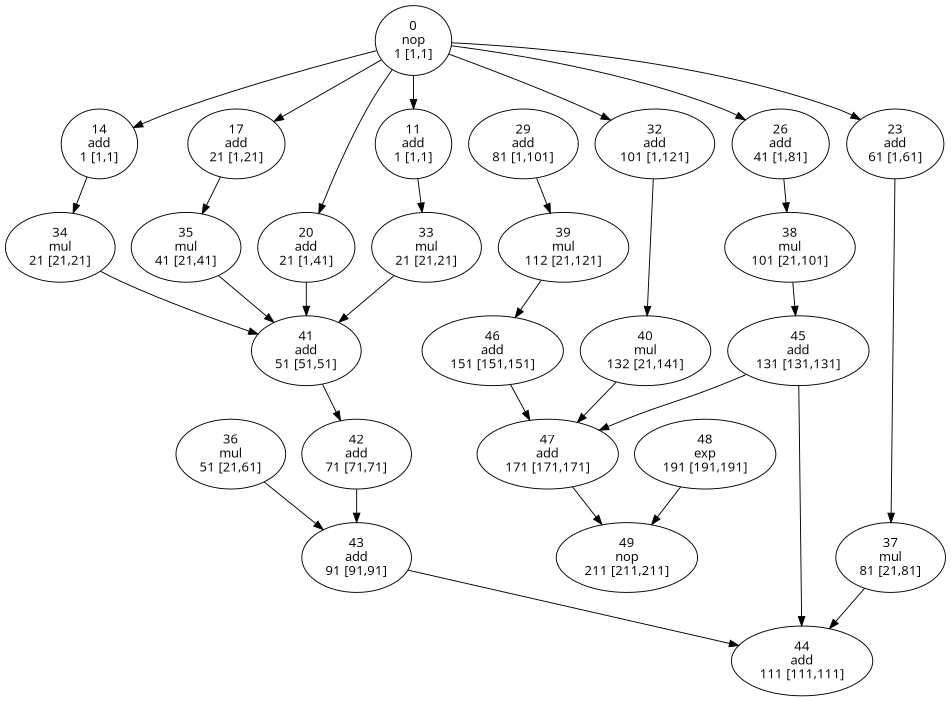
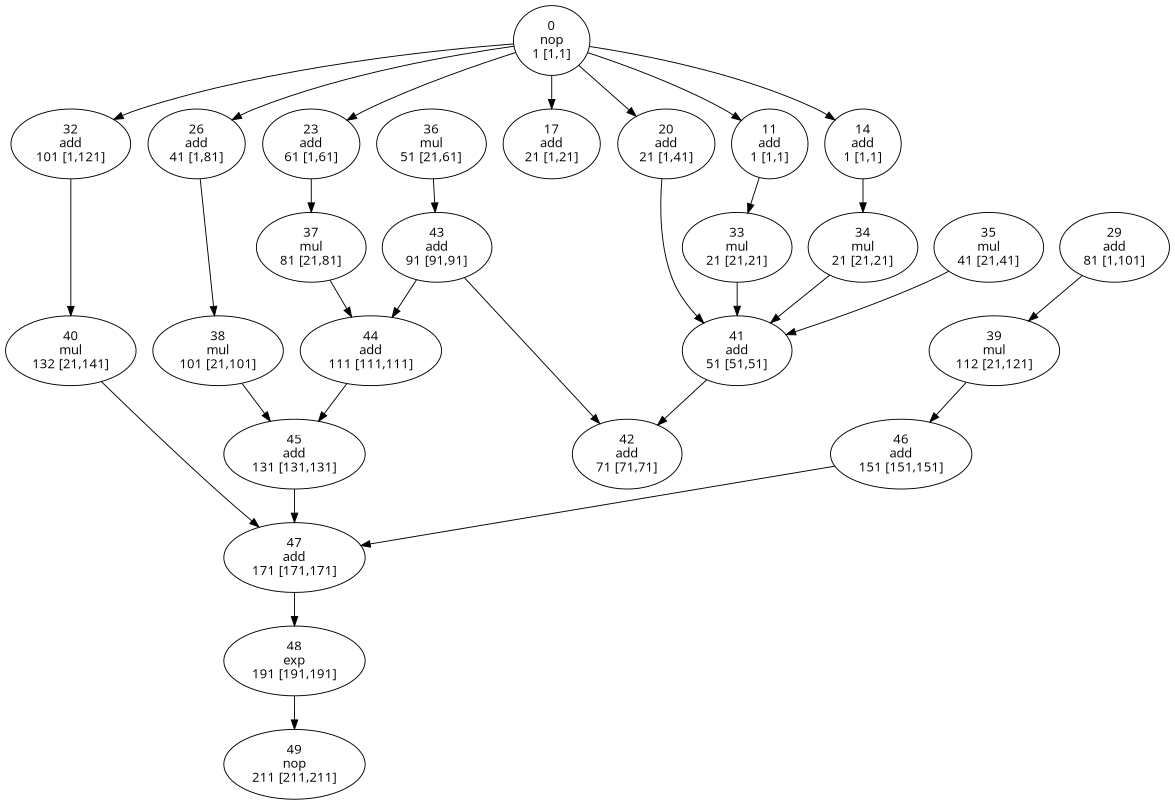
edge "17 add 21 [1,21]" -> "35 mul 41 [21,41]": removed
edge "42 add 71 [71,71]" -> "43 add 91 [91,91]": reversed
edge "45 add 131 [131,131]" -> "44 add 111 [111,111]": reversed
edge "47 add 171 [171,171]" -> "49 nop 211 [211,211]": now "47 add 171 [171,171]" -> "48 exp 191 [191,191]"
